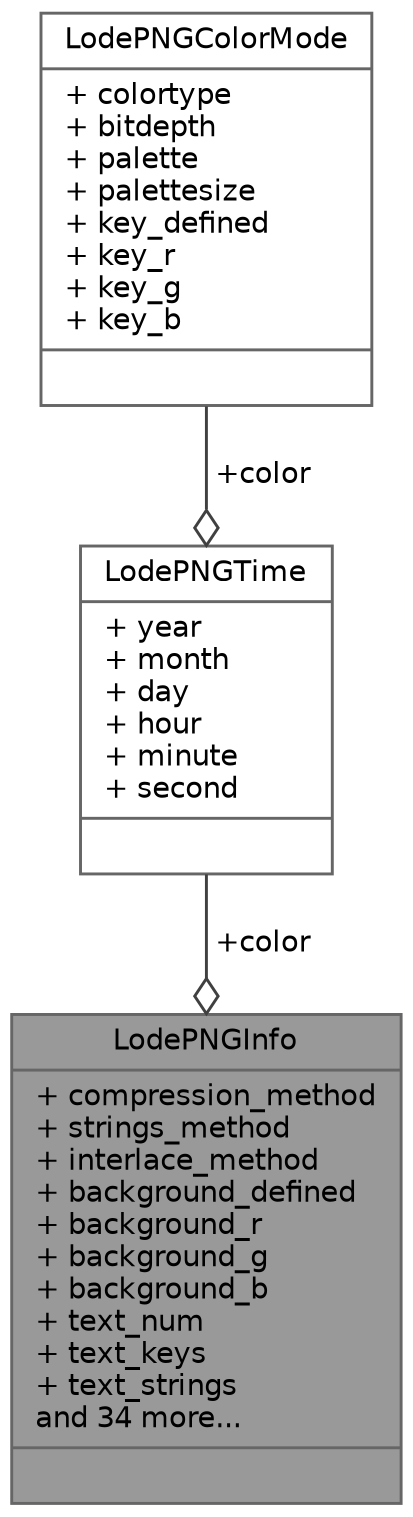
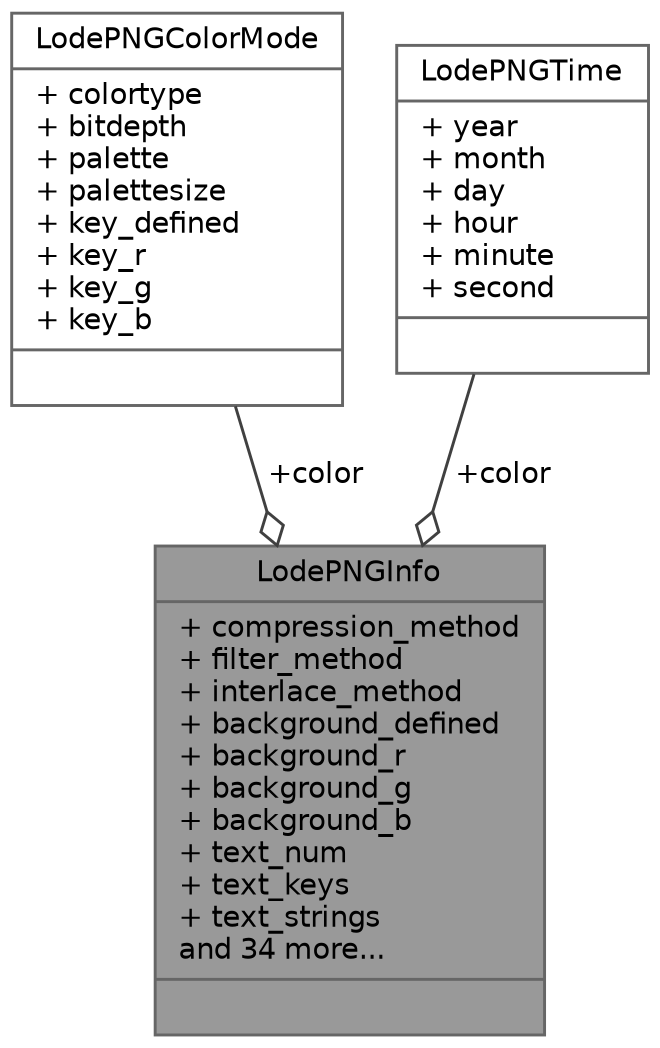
edge "LodePNGColorMode" -> "LodePNGTime": now "LodePNGColorMode" -> "LodePNGInfo"
node "LodePNGInfo": text "+ strings_method" -> "+ filter_method"
